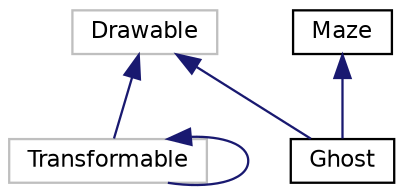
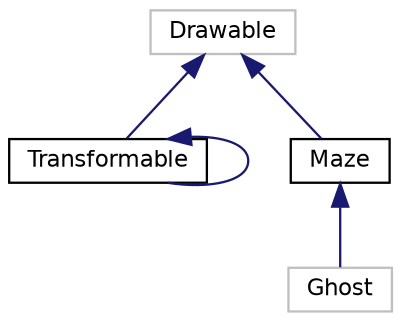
edge "Ghost" -> "Drawable": now "Maze" -> "Drawable"
node "Transformable": color grey75 -> black
node "Ghost": color black -> grey75
